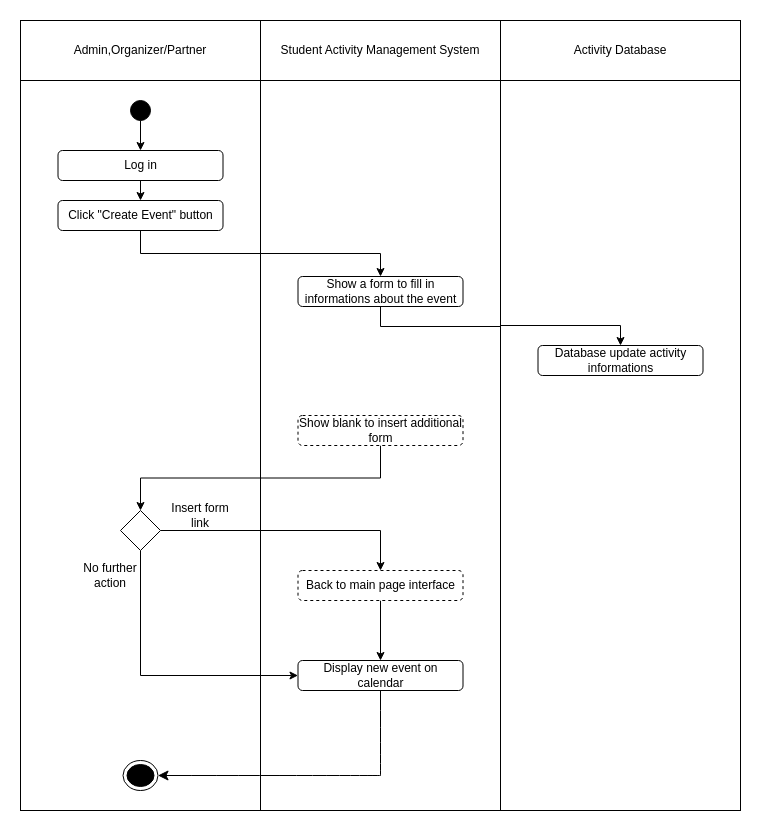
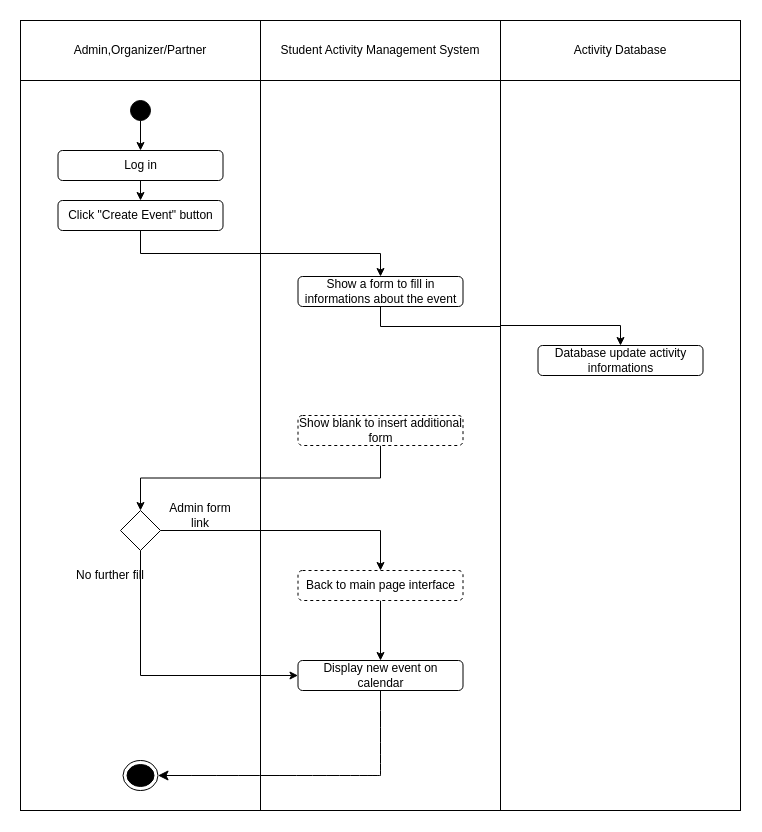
node "Insert form link": label "Insert form link" -> "Admin form link"
node "No further action": label "No further action" -> "No further fill"
